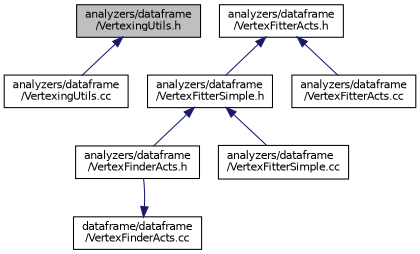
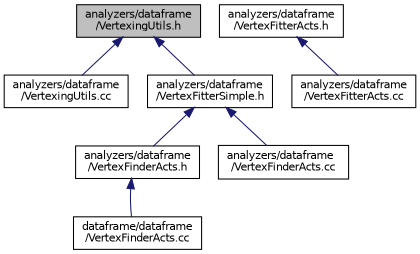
edge "analyzers/dataframe /VertexFitterSimple.h" -> "analyzers/dataframe /VertexFitterActs.h": now "analyzers/dataframe /VertexFitterSimple.h" -> "analyzers/dataframe /VertexingUtils.h"
node "analyzers/dataframe /VertexFitterSimple.cc": label "analyzers/dataframe /VertexFitterSimple.cc" -> "analyzers/dataframe /VertexFinderActs.cc"
edge "analyzers/dataframe /VertexFinderActs.h" -> "dataframe/dataframe /VertexFinderActs.cc": reversed
